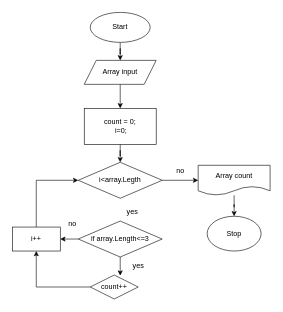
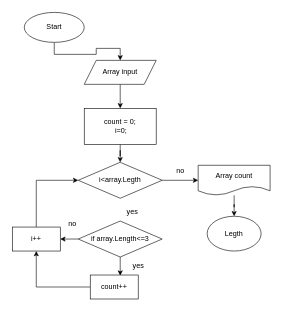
node "Start": moved (120, 27) -> (54, 27)
node "Stop": label "Stop" -> "Legth"
node "count++": shape diamond -> rectangle
